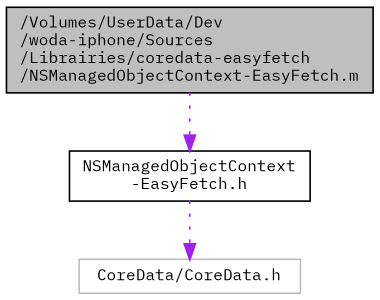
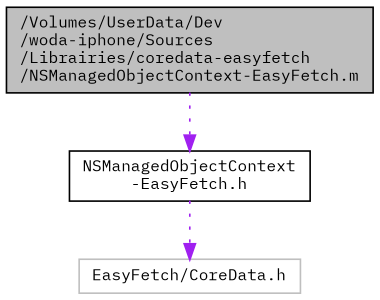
node "CoreData/CoreData.h": label "CoreData/CoreData.h" -> "EasyFetch/CoreData.h"
